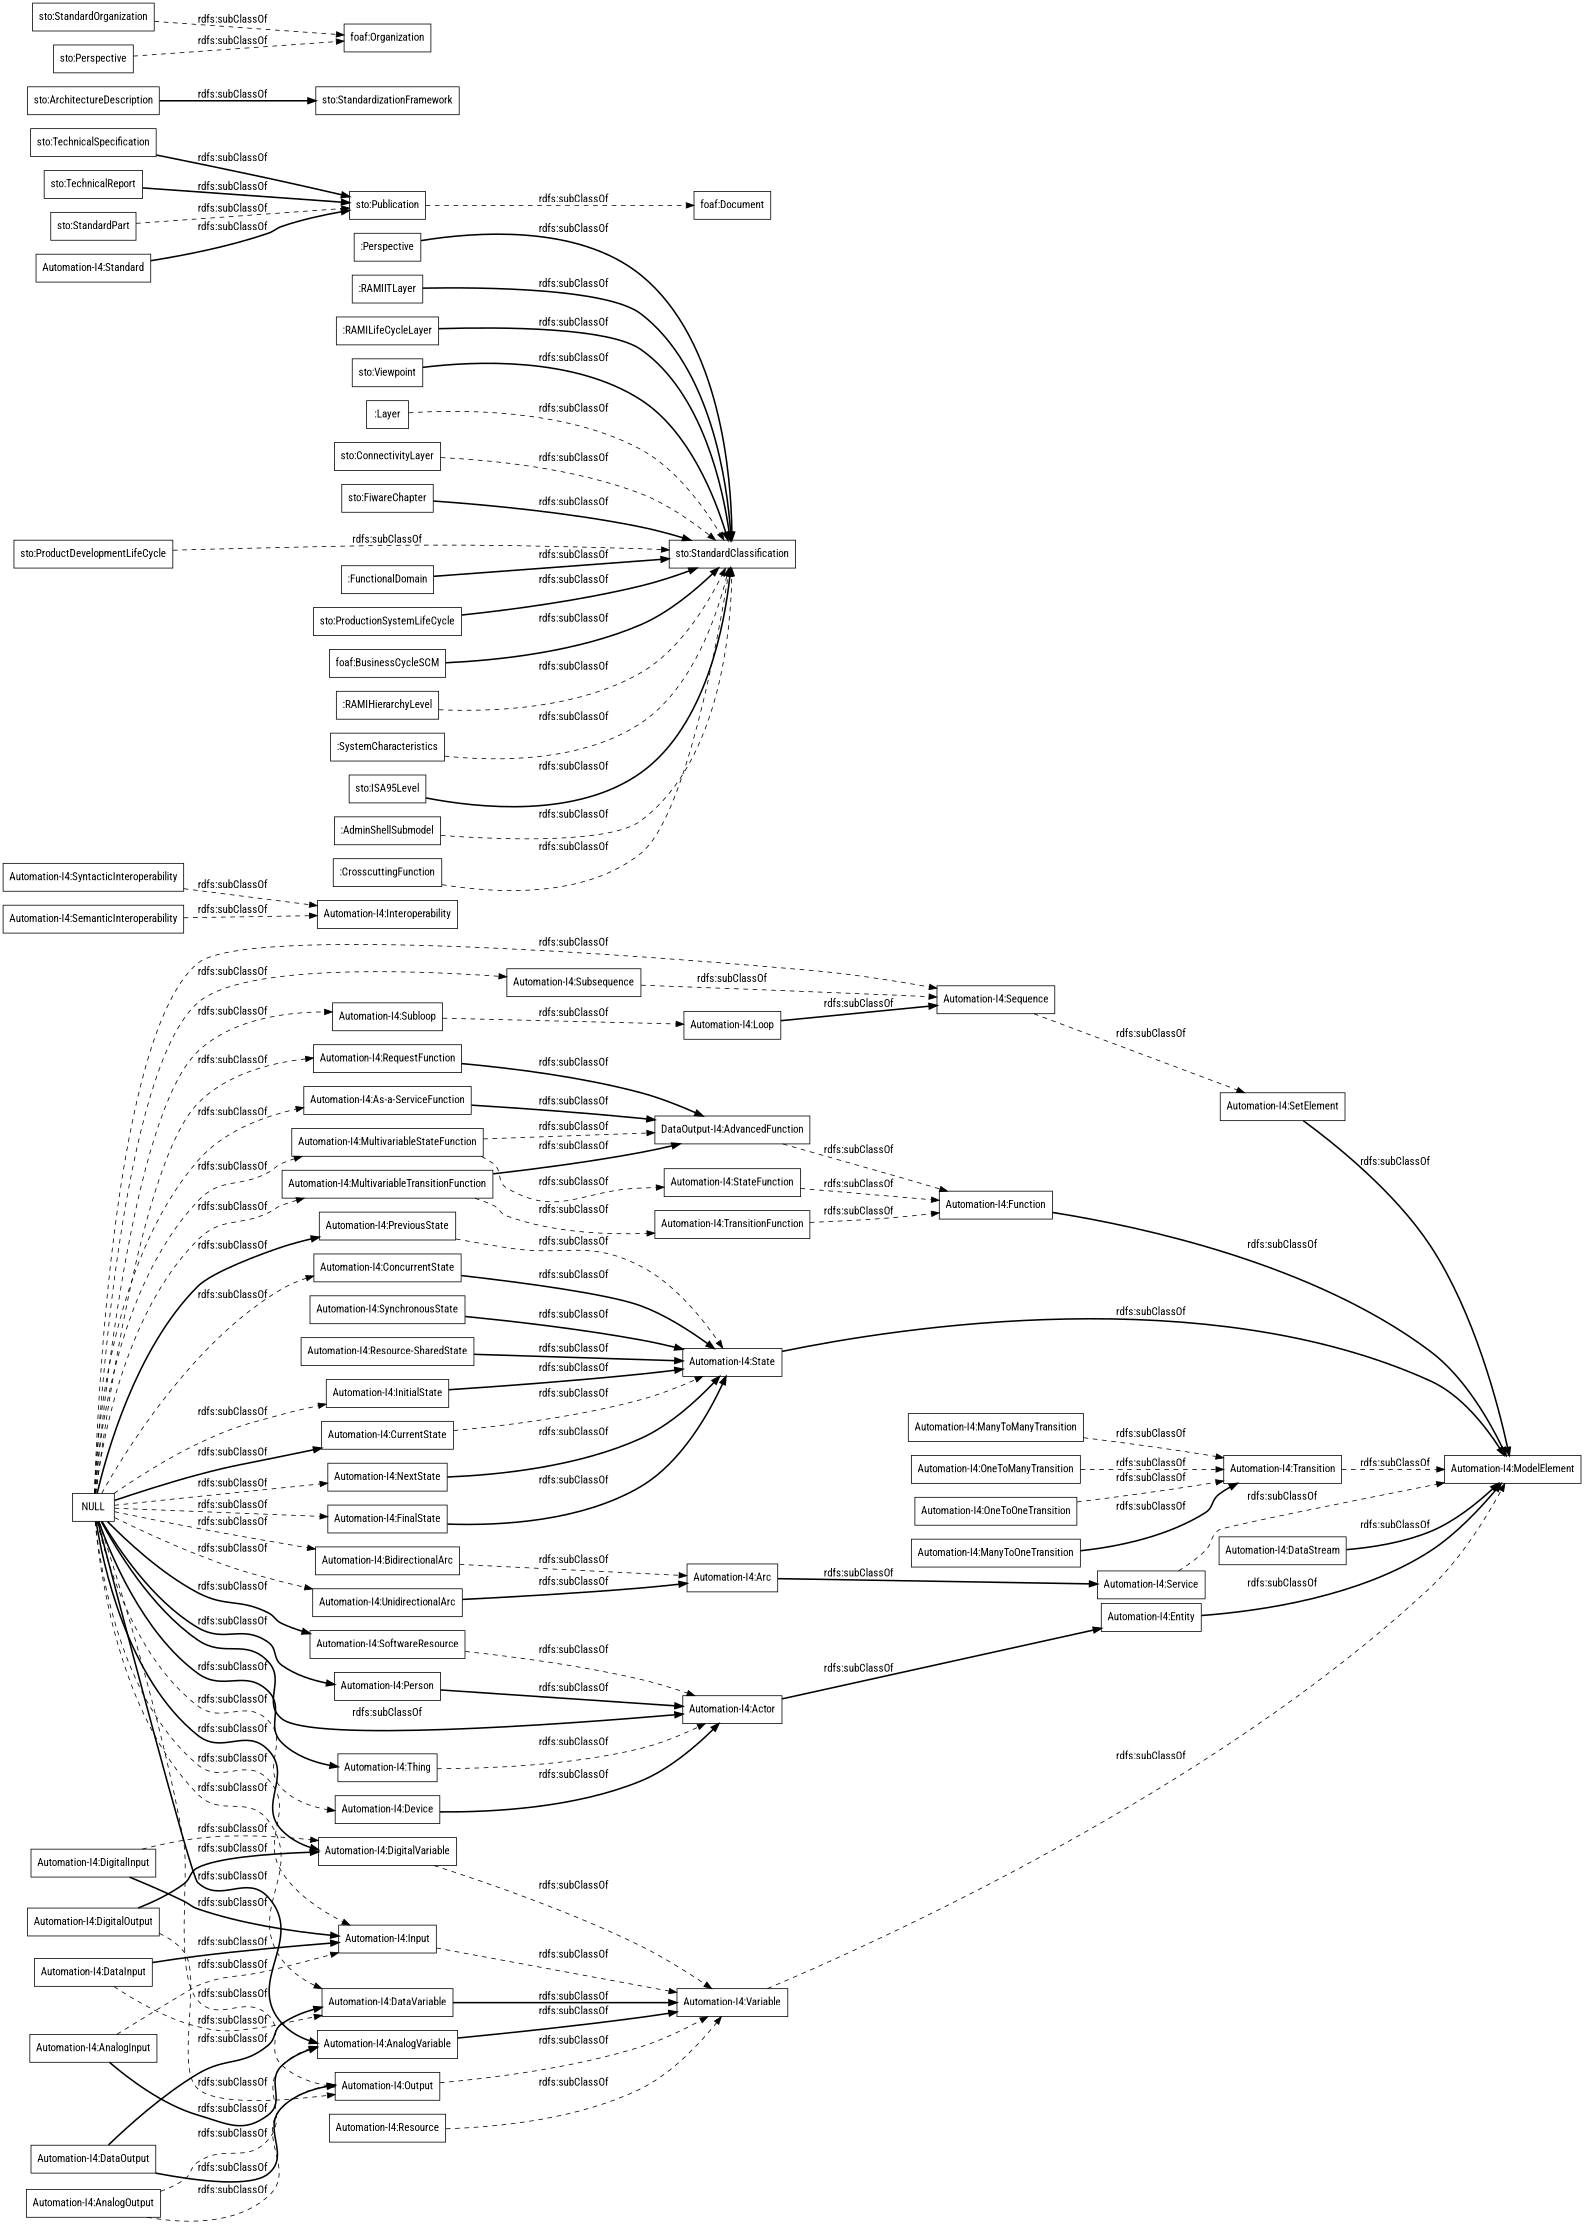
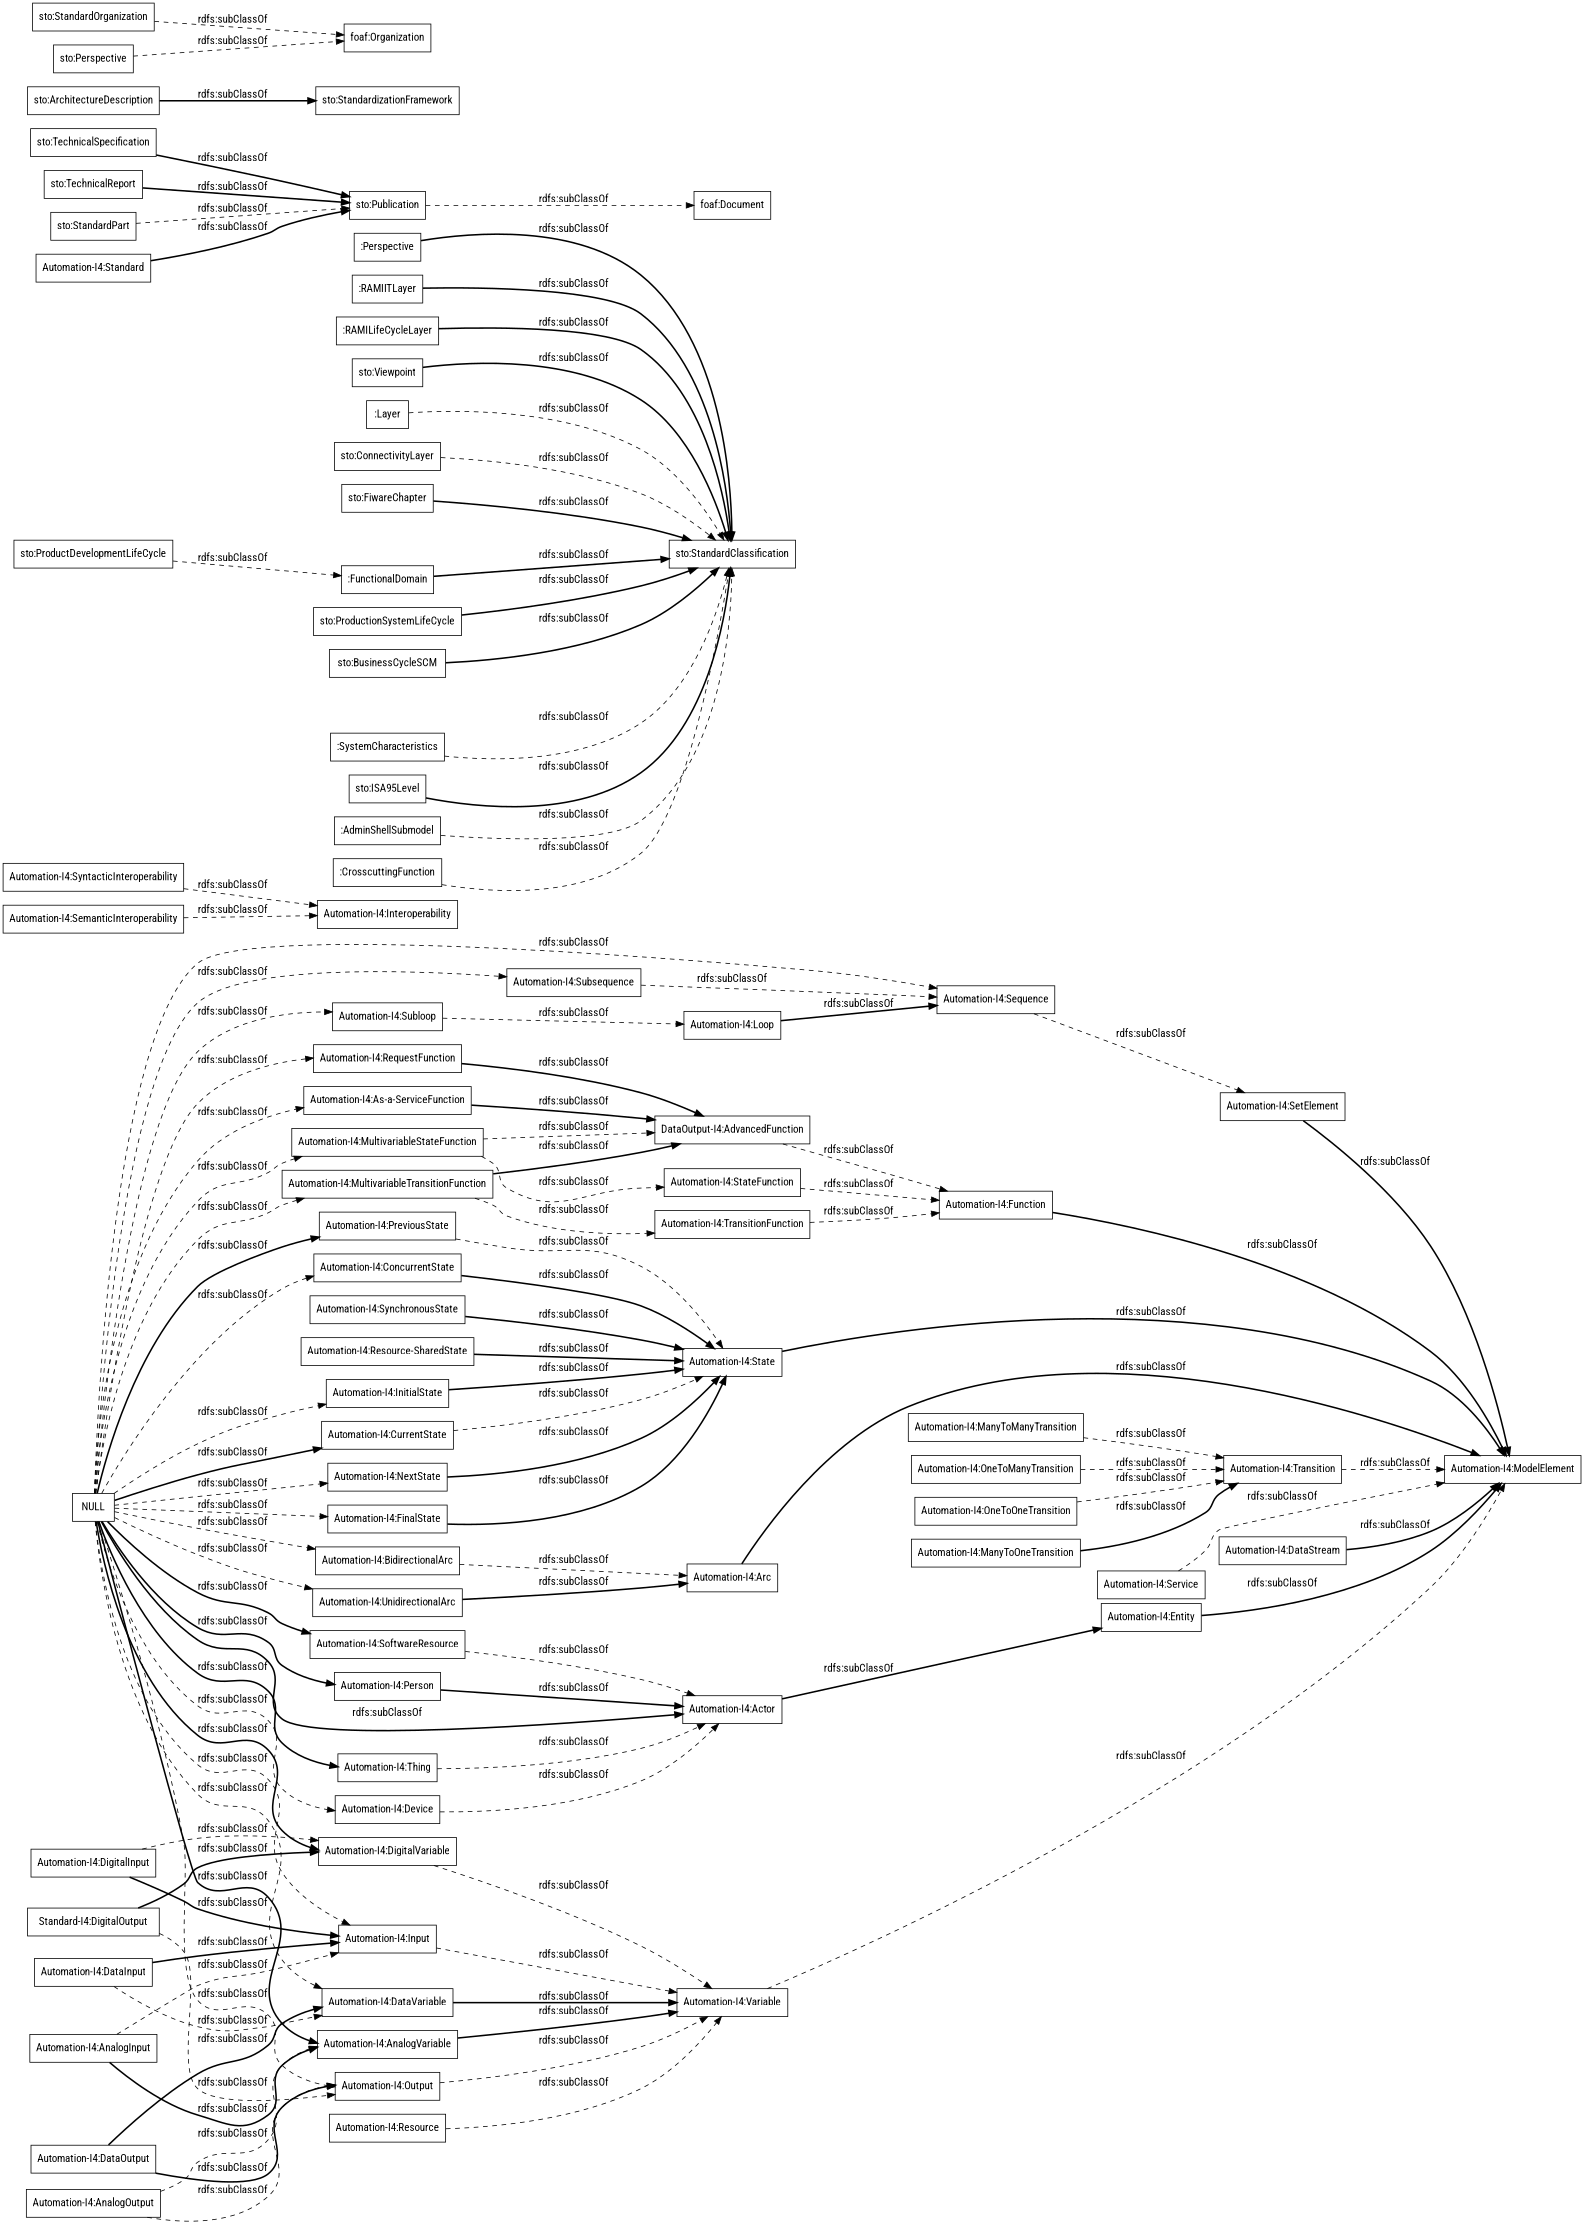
edge "sto:ProductDevelopmentLifeCycle" -> "sto:StandardClassification": now "sto:ProductDevelopmentLifeCycle" -> ":FunctionalDomain"
node "foaf:BusinessCycleSCM": label "foaf:BusinessCycleSCM" -> "sto:BusinessCycleSCM"
node ":RAMIHierarchyLevel": removed
edge "Automation-I4:Arc" -> "Automation-I4:Service": now "Automation-I4:Arc" -> "Automation-I4:ModelElement"
edge "Automation-I4:Device" -> "Automation-I4:Actor": style bold -> dashed
node "Automation-I4:DigitalOutput": label "Automation-I4:DigitalOutput" -> "Standard-I4:DigitalOutput"
